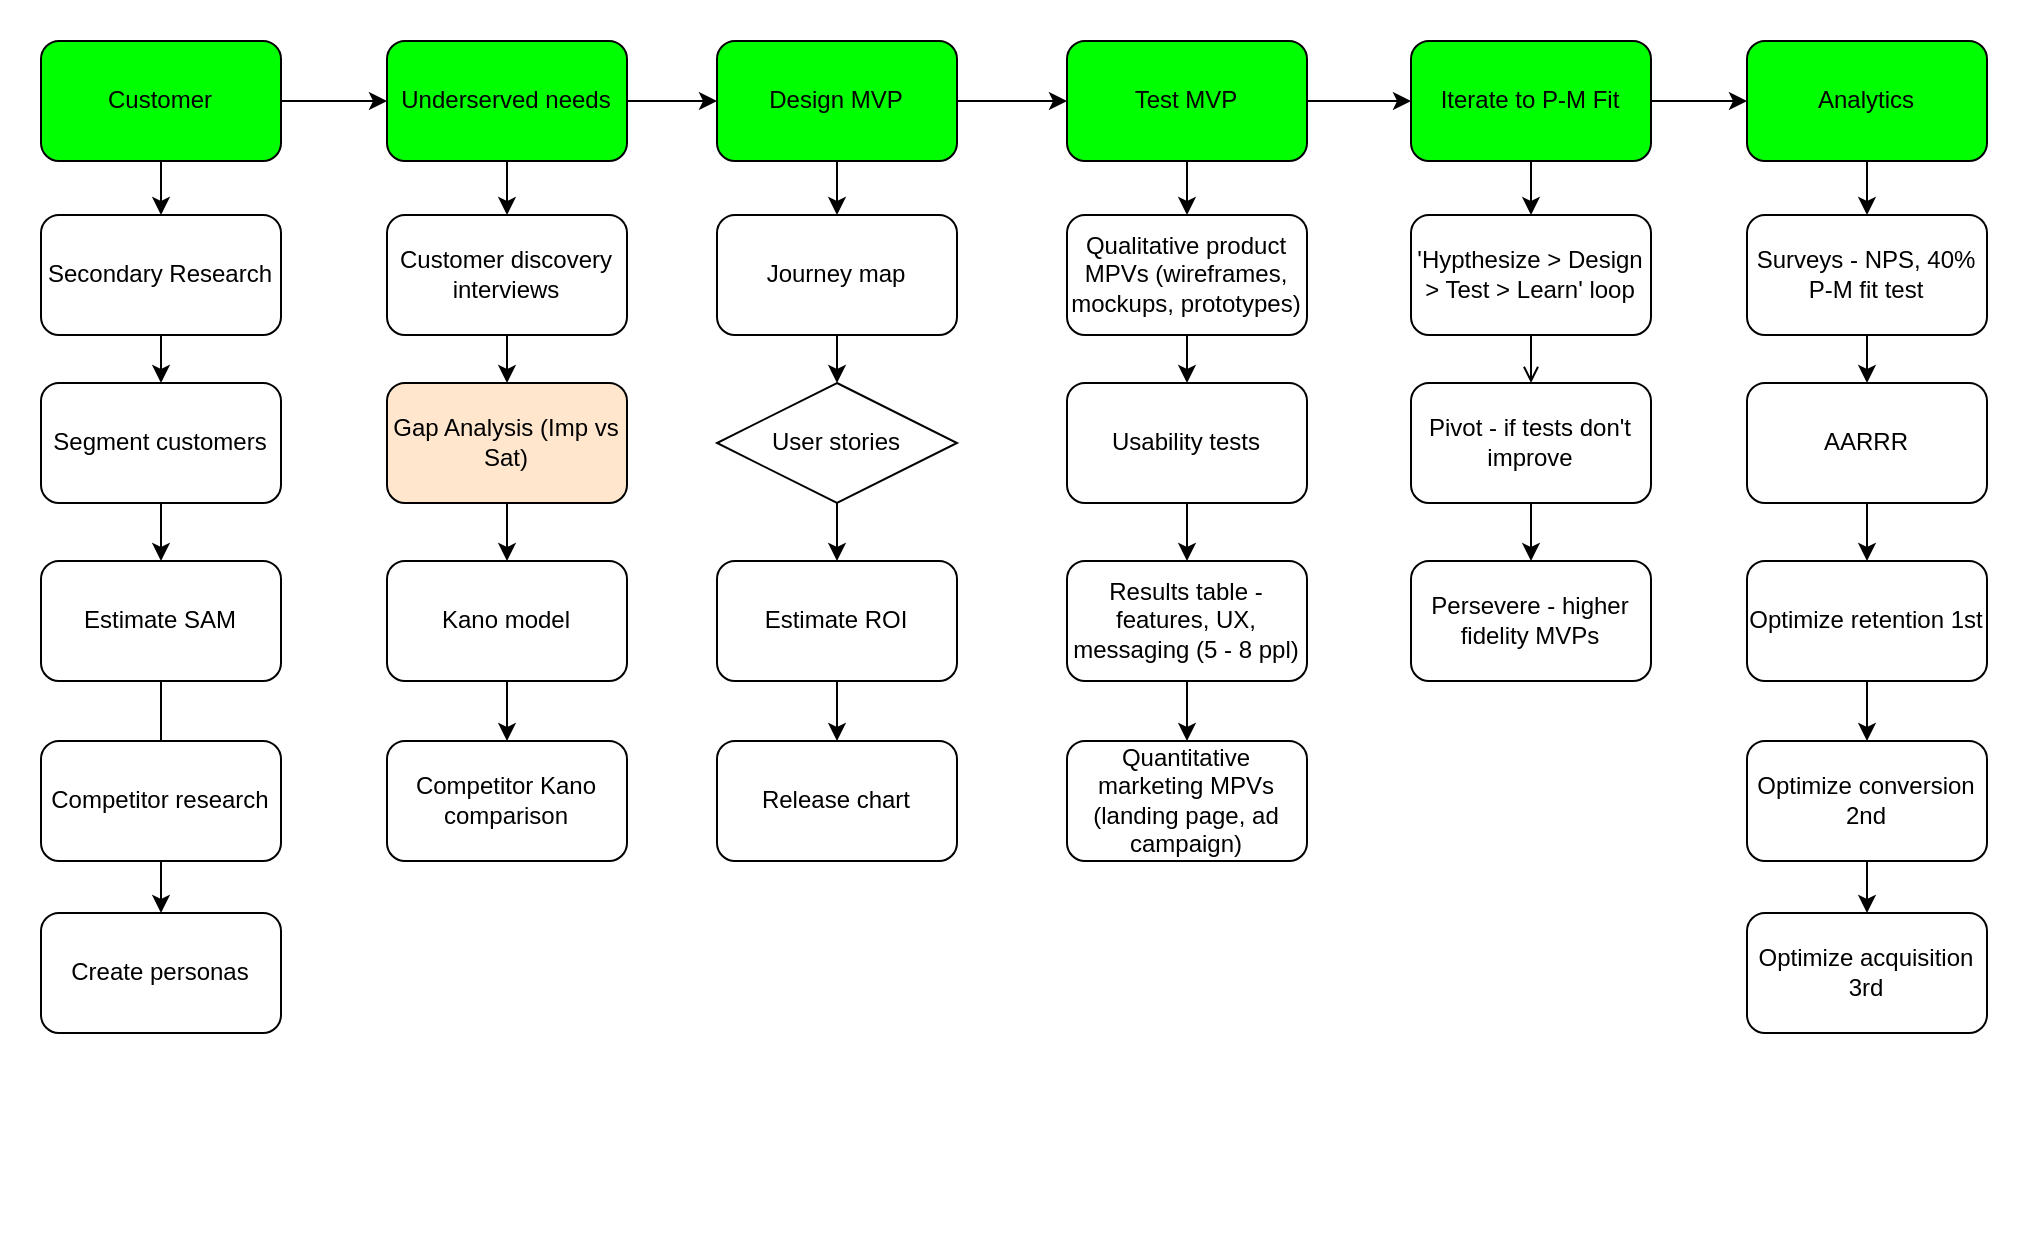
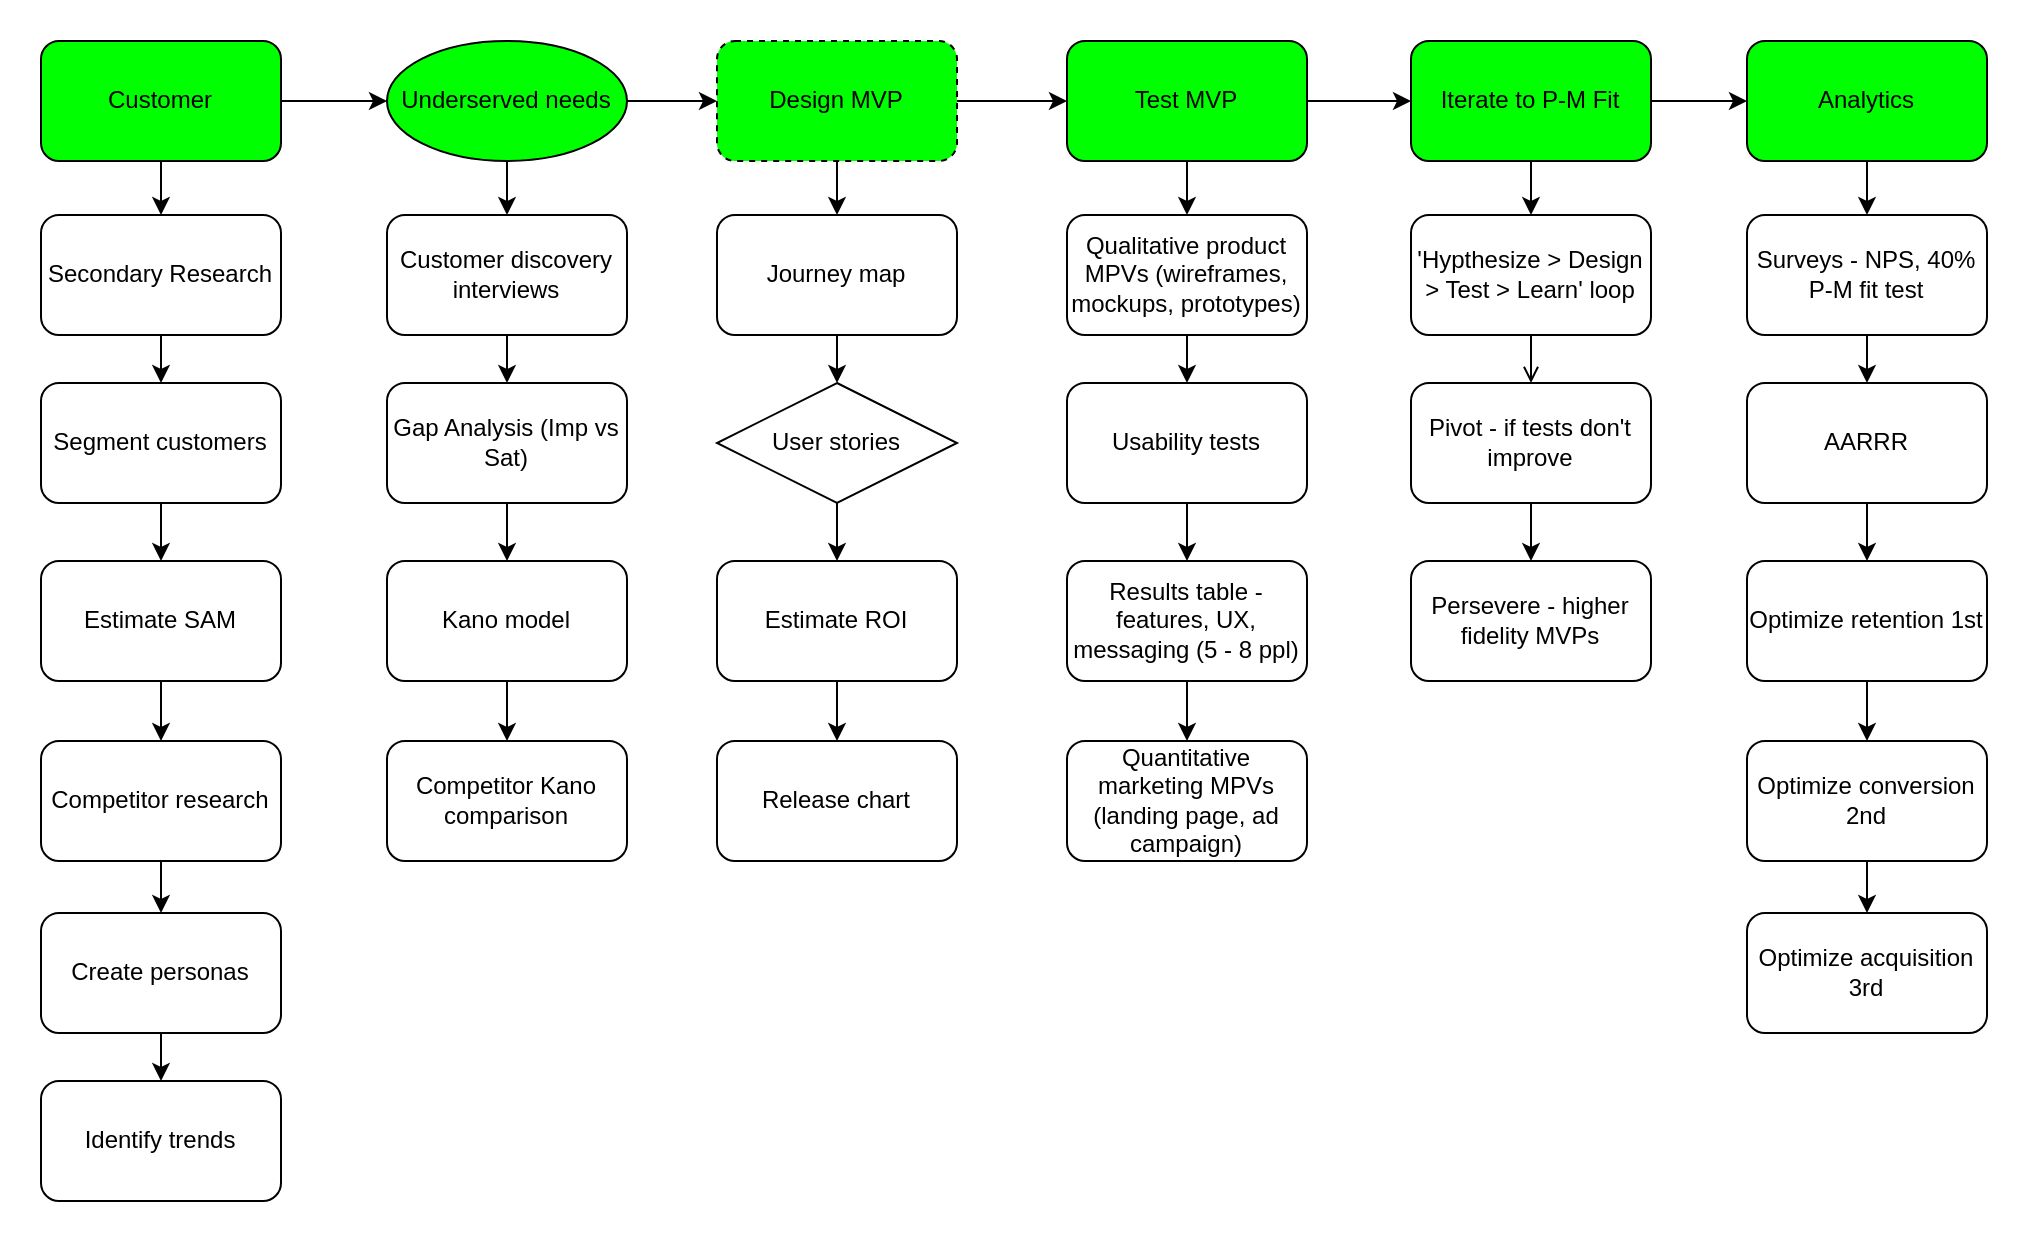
node "Underserved needs": shape rounded rectangle -> ellipse
node "Design MVP": style solid -> dashed
node "Gap Analysis (Imp vs Sat)": fillcolor #ffe6cc -> #ffffff
edge "Estimate SAM" -- "Competitor research": arrowhead none -> classic
edge "Create personas" -> "Identify trends": added
node "Identify trends": added
